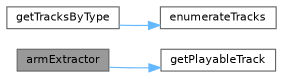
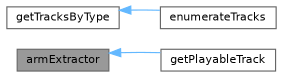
edge "getTracksByType" -> "enumerateTracks": reversed
edge "armExtractor" -> "getPlayableTrack": reversed
